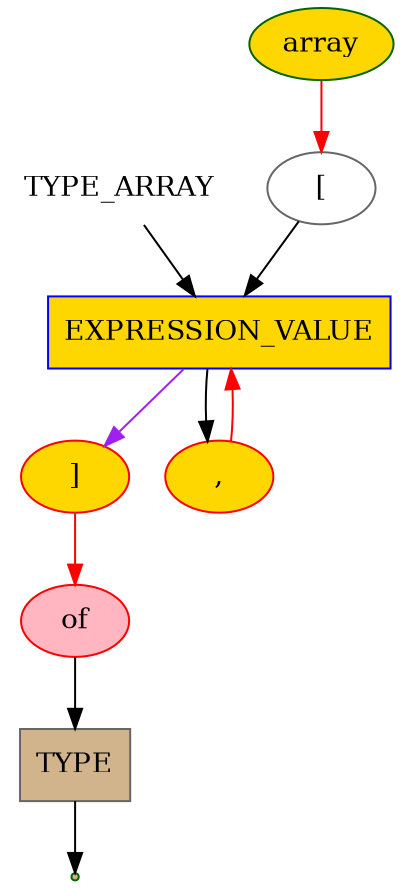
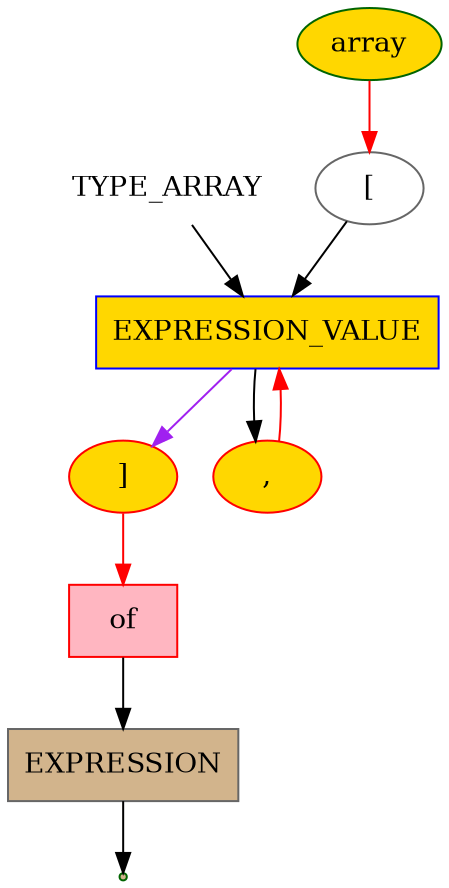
node "of": shape ellipse -> box
node "TYPE": label "TYPE" -> "EXPRESSION"
